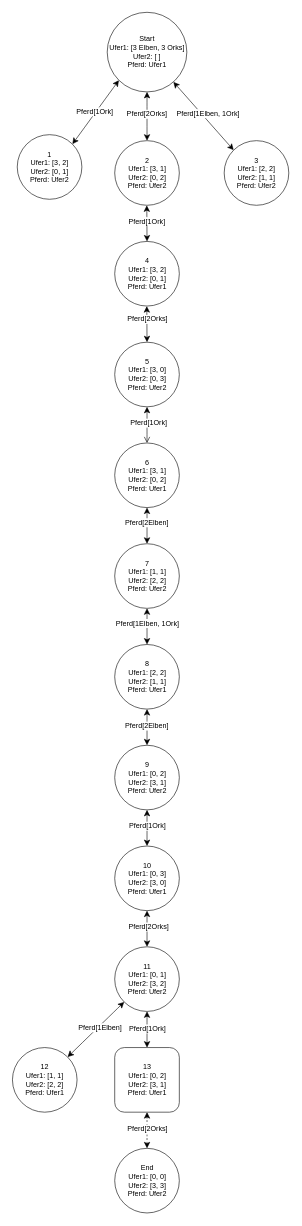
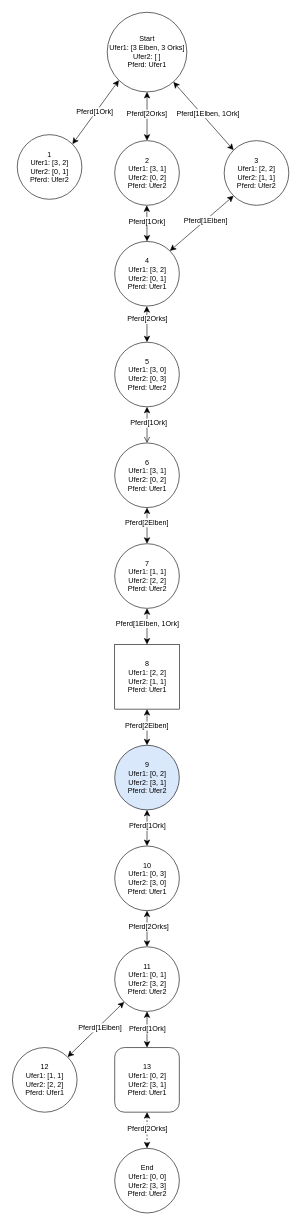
edge "3 Ufer1: [2, 2] Ufer2: [1, 1] Pferd: Ufer2" -- "4 Ufer1: [3, 2] Ufer2: [0, 1] Pferd: Ufer1": added, label "Pferd[1Elben]"
node "8 Ufer1: [2, 2] Ufer2: [1, 1] Pferd: Ufer1": shape ellipse -> rectangle
node "9 Ufer1: [0, 2] Ufer2: [3, 1] Pferd: Ufer2": fillcolor #ffffff -> #dae8fc
